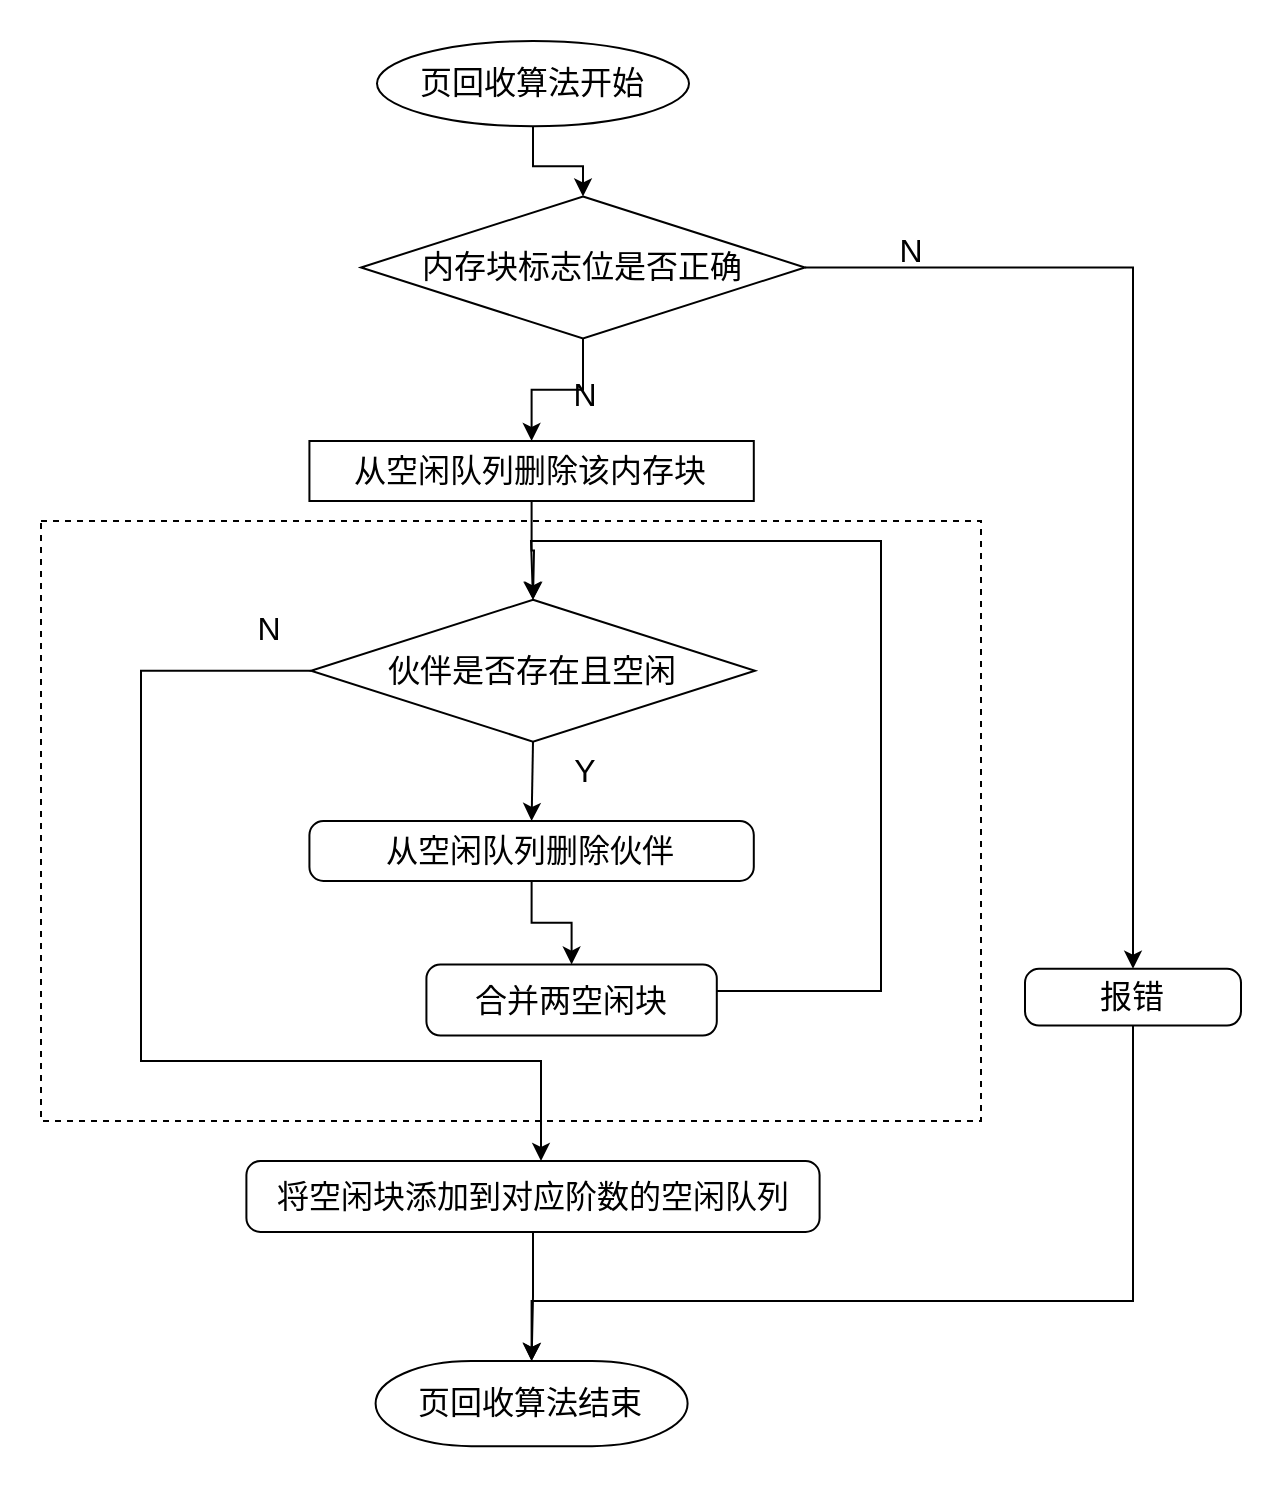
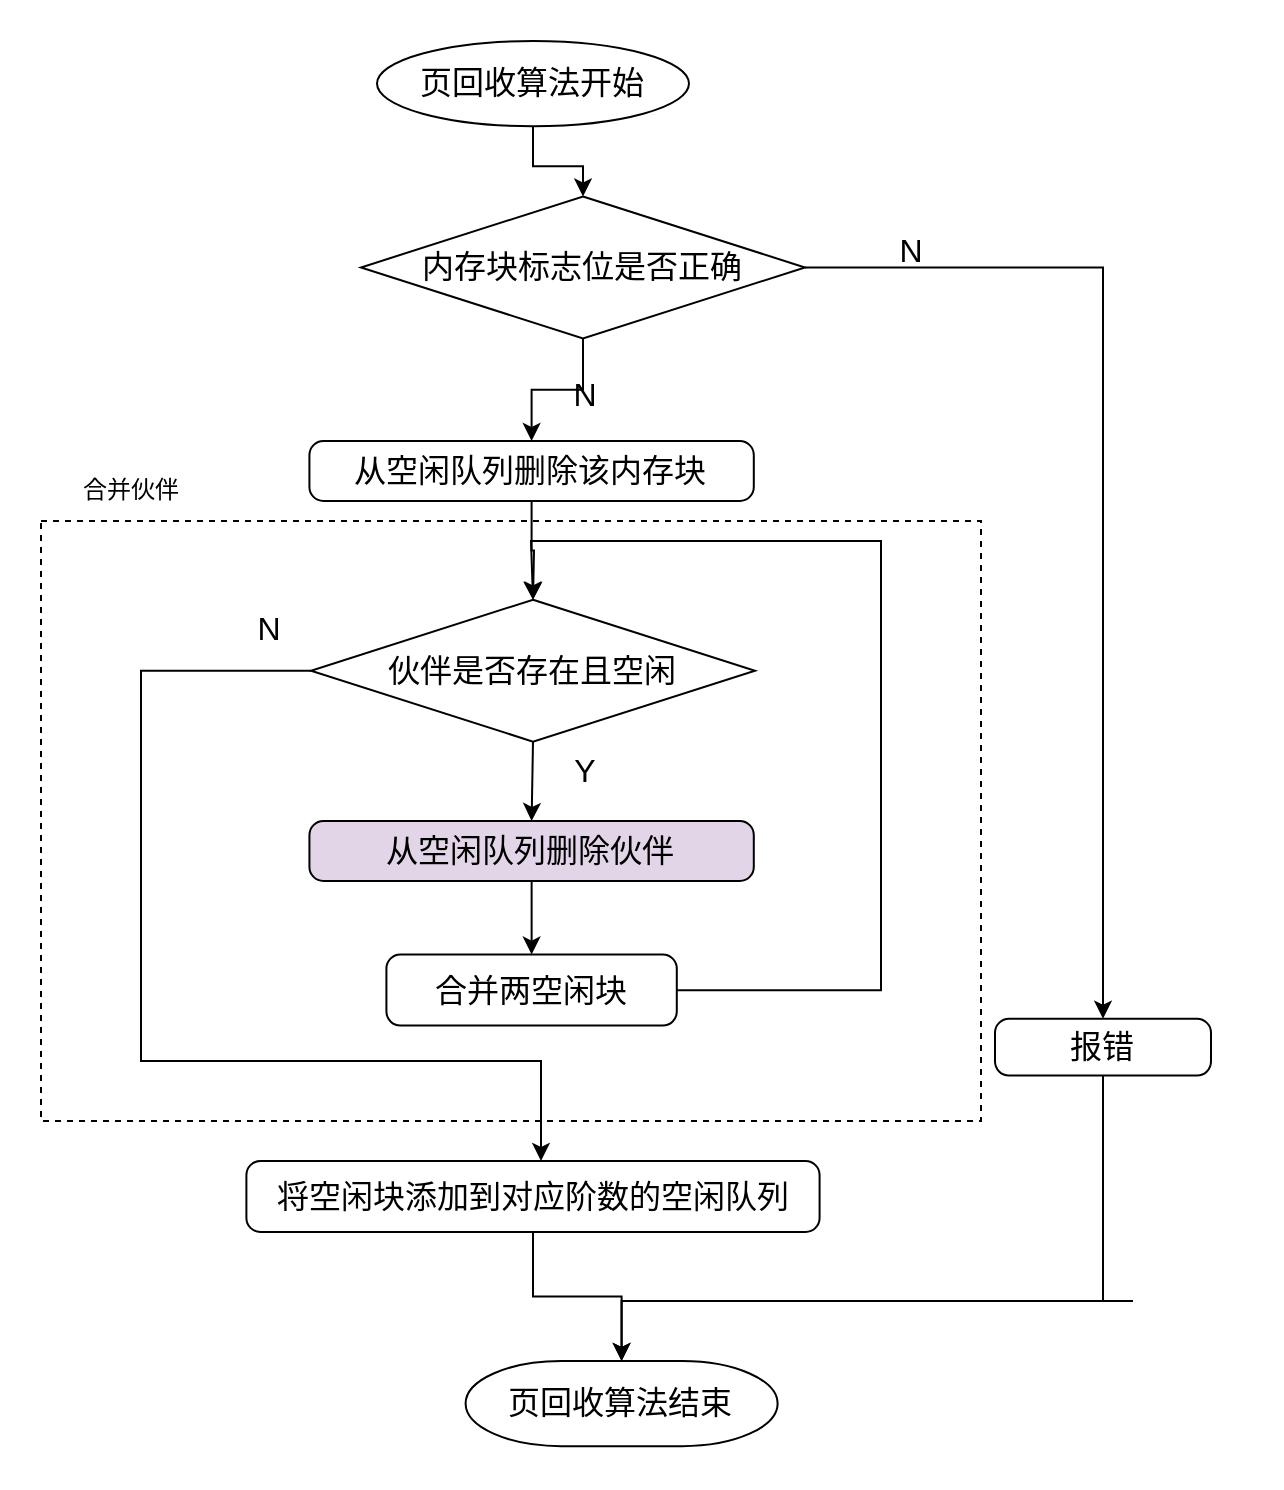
node "从空闲队列删除该内存块": shape rectangle -> rounded rectangle
node "合并伙伴": added
node "从空闲队列删除伙伴": fillcolor #ffffff -> #e1d5e7
node "报错": moved (1133, 997) -> (1103, 1047)
node "合并两空闲块": moved (572, 1000) -> (532, 990)
node "页回收算法结束": moved (532, 1404) -> (622, 1404)
